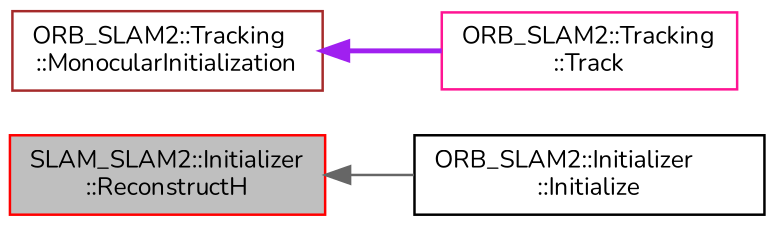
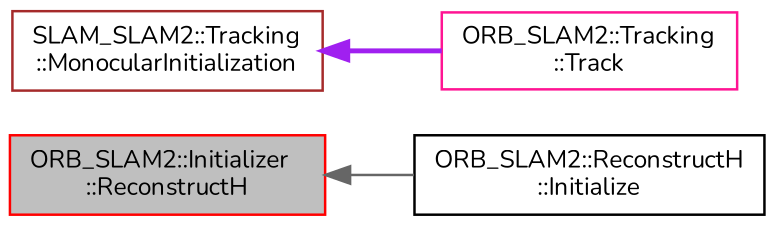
node "ORB_SLAM2::Tracking ::MonocularInitialization": label "ORB_SLAM2::Tracking ::MonocularInitialization" -> "SLAM_SLAM2::Tracking ::MonocularInitialization"
node "SLAM_SLAM2::Initializer ::ReconstructH": label "SLAM_SLAM2::Initializer ::ReconstructH" -> "ORB_SLAM2::Initializer ::ReconstructH"
node "ORB_SLAM2::Initializer ::Initialize": label "ORB_SLAM2::Initializer ::Initialize" -> "ORB_SLAM2::ReconstructH ::Initialize"
